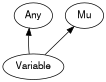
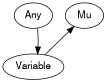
edge "Variable" -> "Any": reversed
